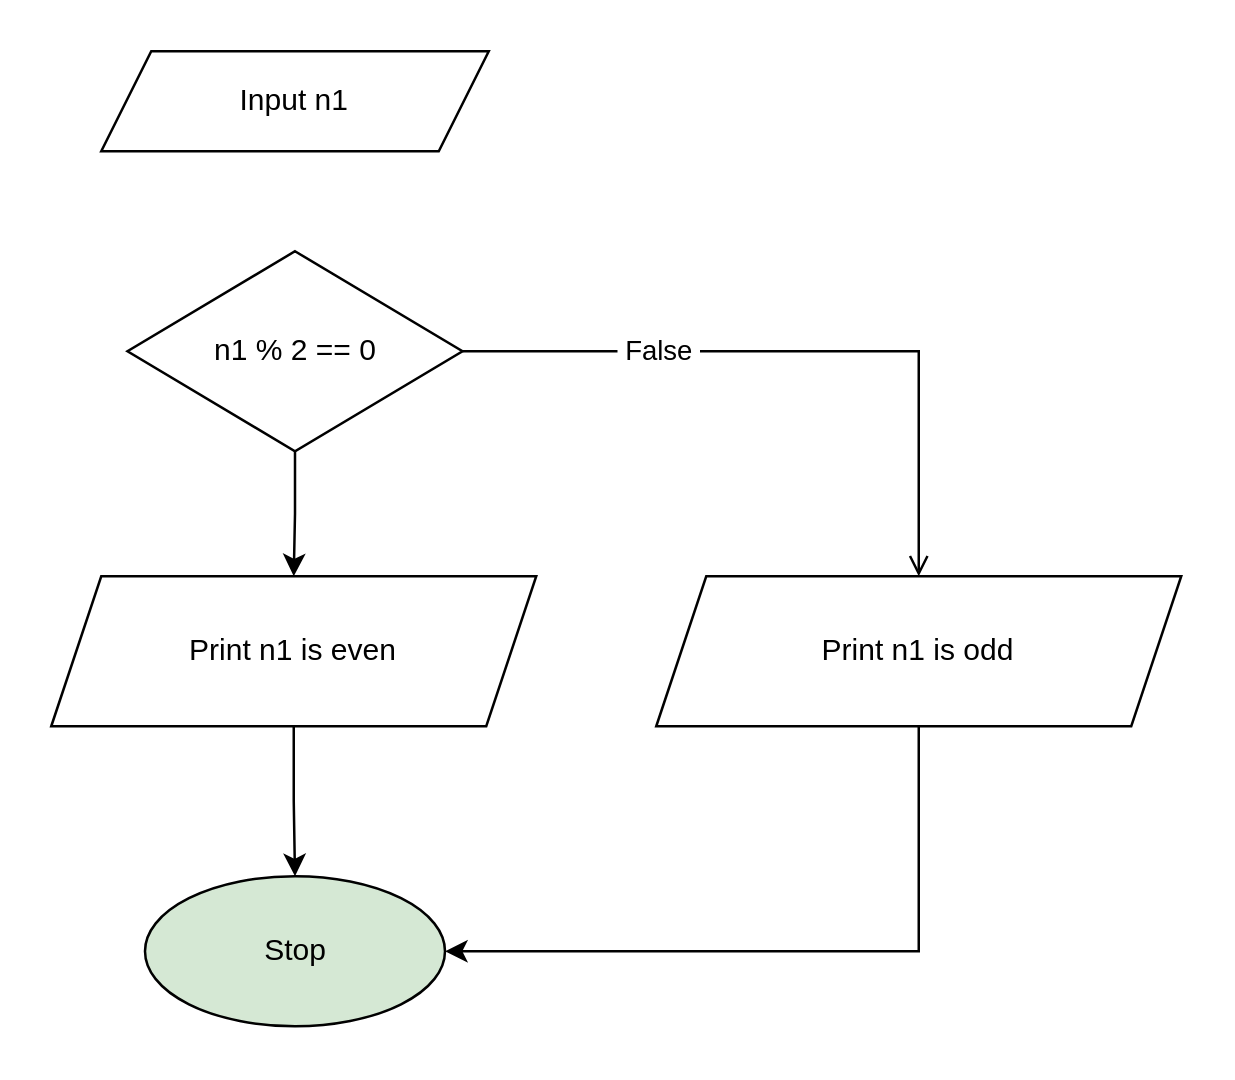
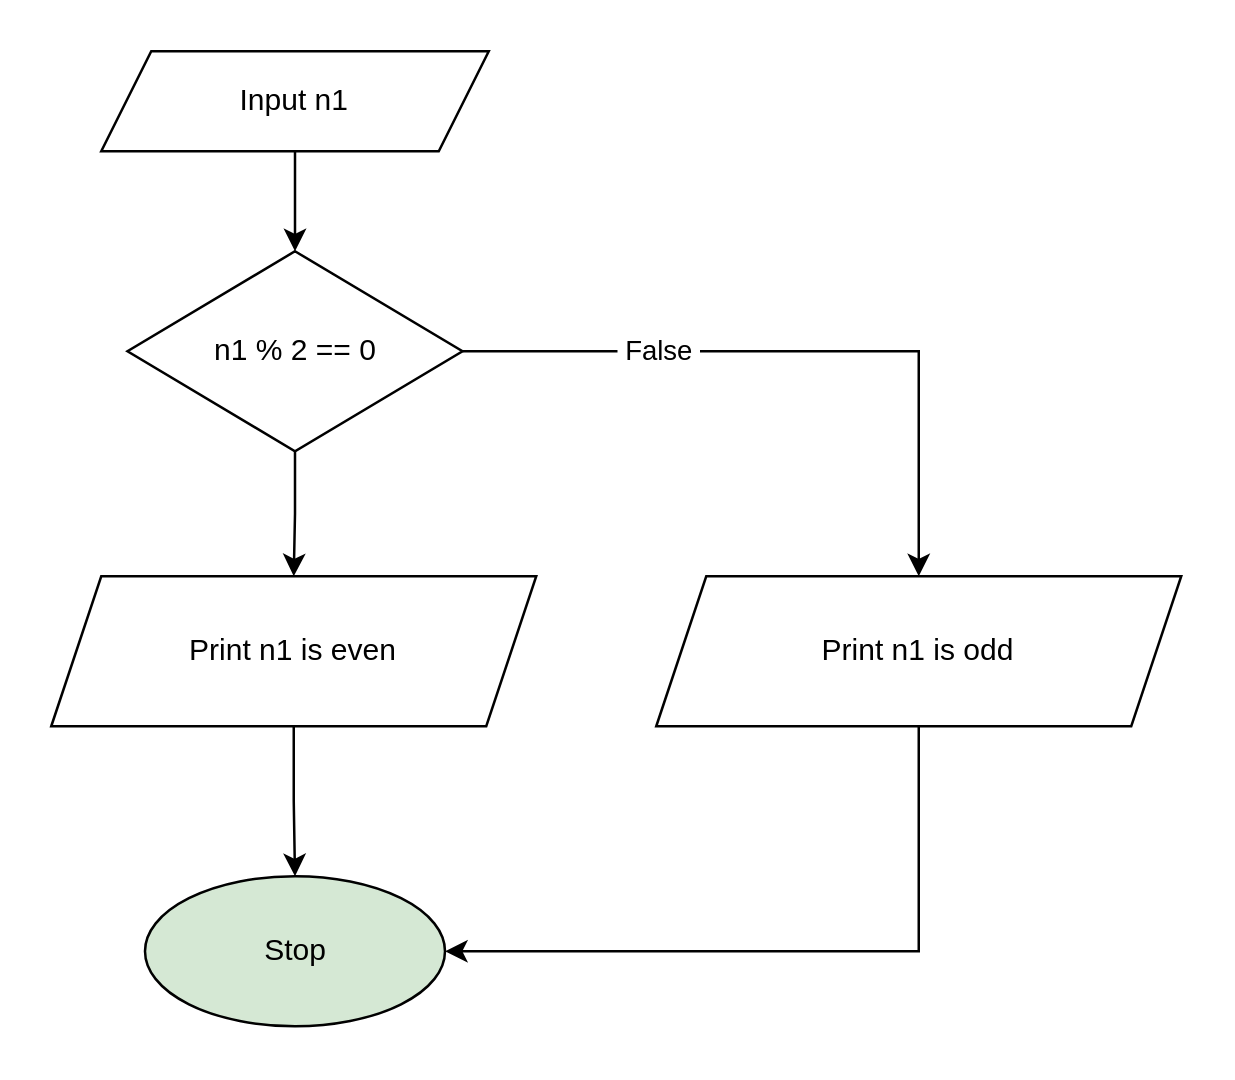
edge "Input n1" -> "n1 % 2 == 0": added
edge "n1 % 2 == 0" -> "Print n1 is odd": arrowhead open -> classic
